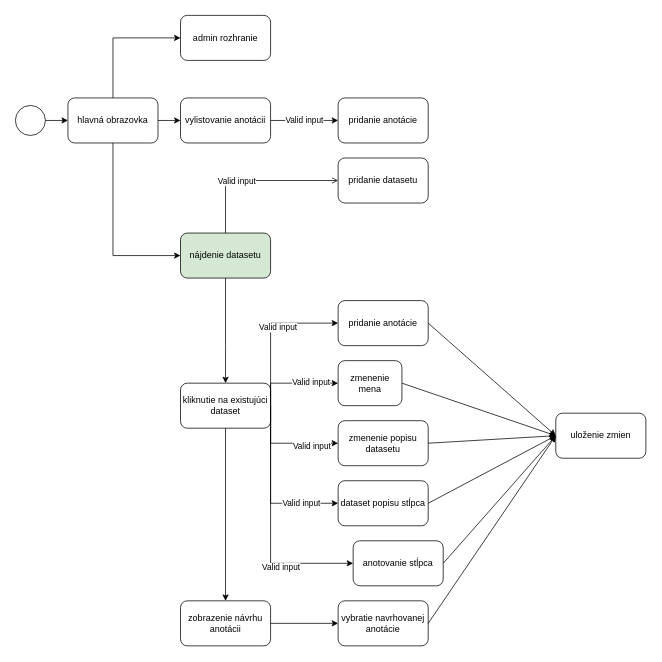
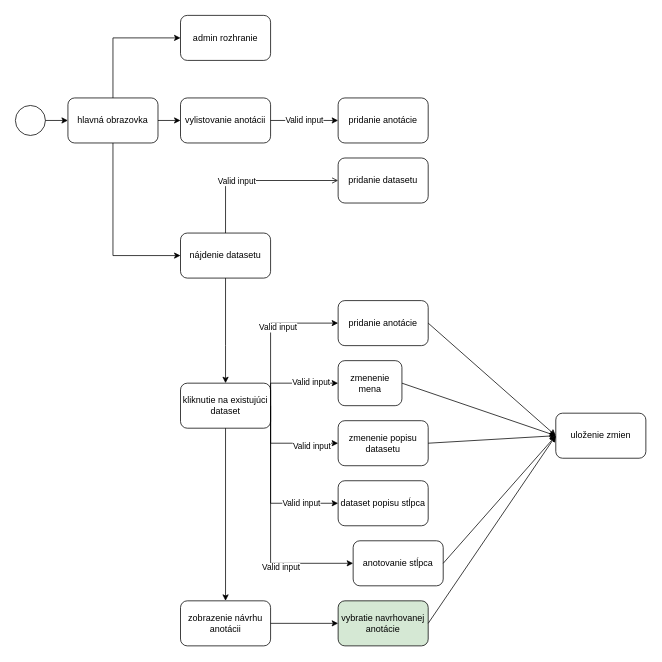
node "nájdenie datasetu": fillcolor #d5e8d4 -> #ffffff
edge "dataset popisu stĺpca" -> "uloženie zmien": removed
node "vybratie navrhovanej anotácie": fillcolor #ffffff -> #d5e8d4
